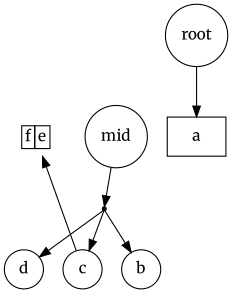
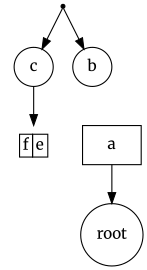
edge "root" -> "a": reversed
node "mid": removed
node "d": removed
